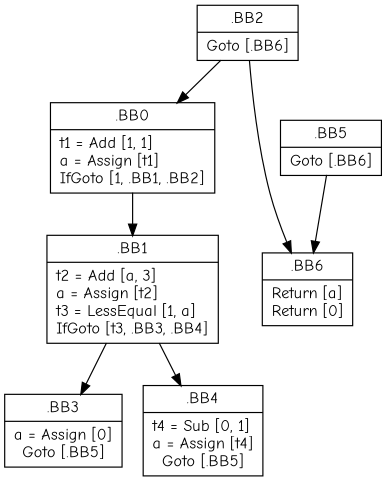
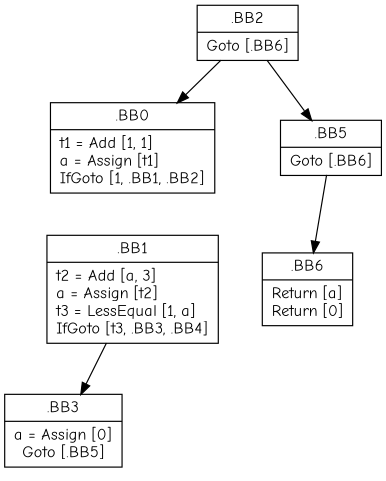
edge ".BB2" -> ".BB6": now ".BB2" -> ".BB5"
edge ".BB0" -> ".BB1": removed
node ".BB4": removed
